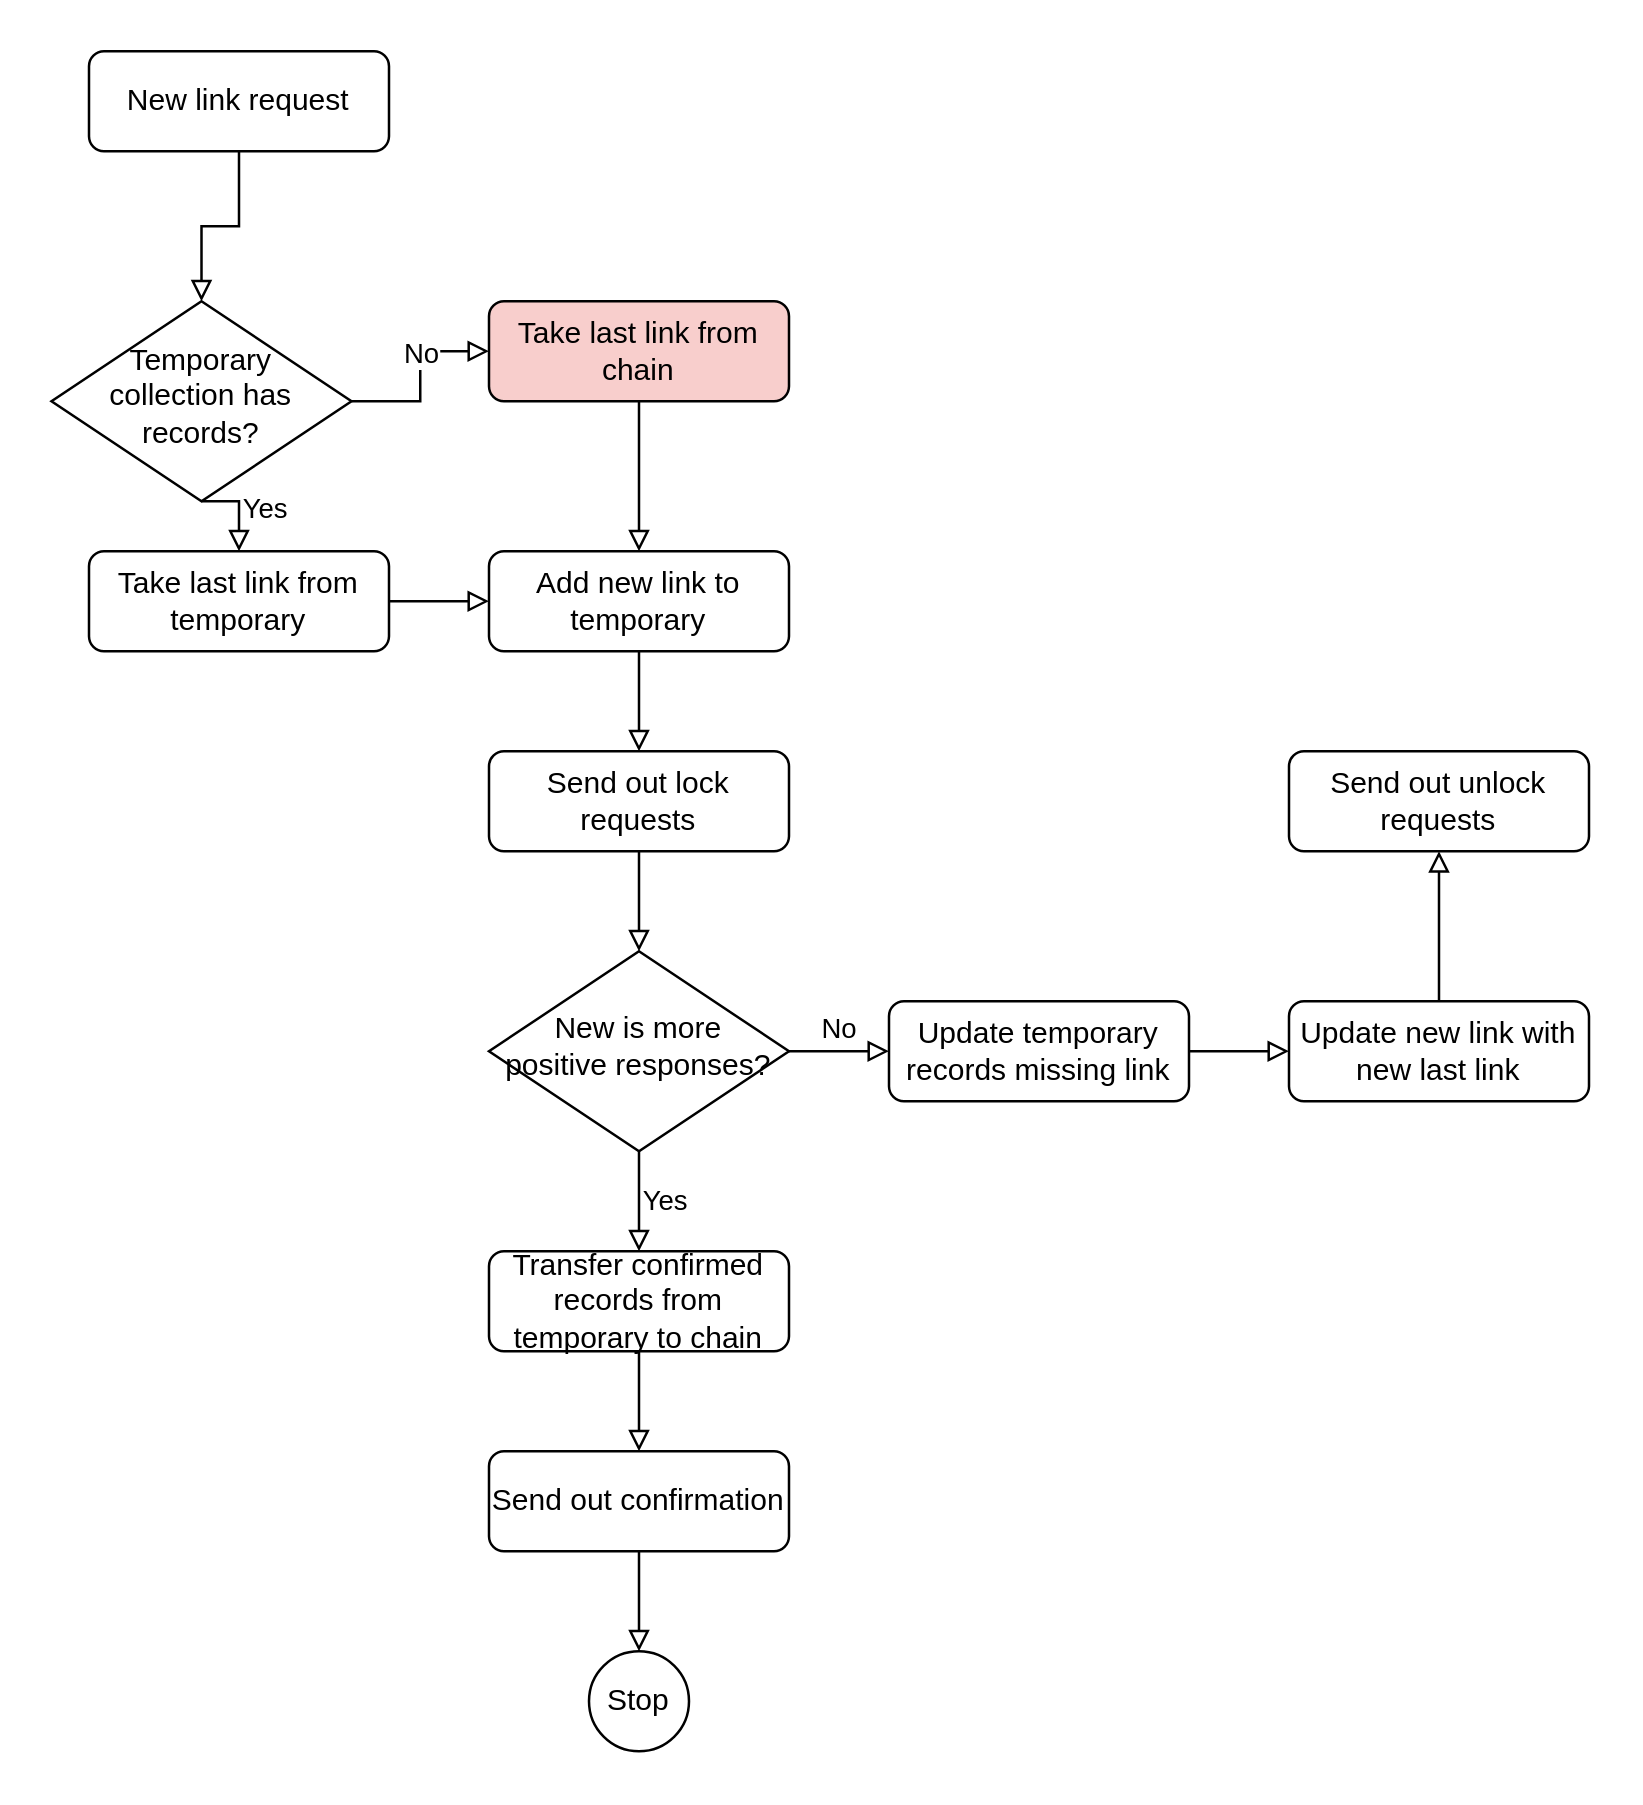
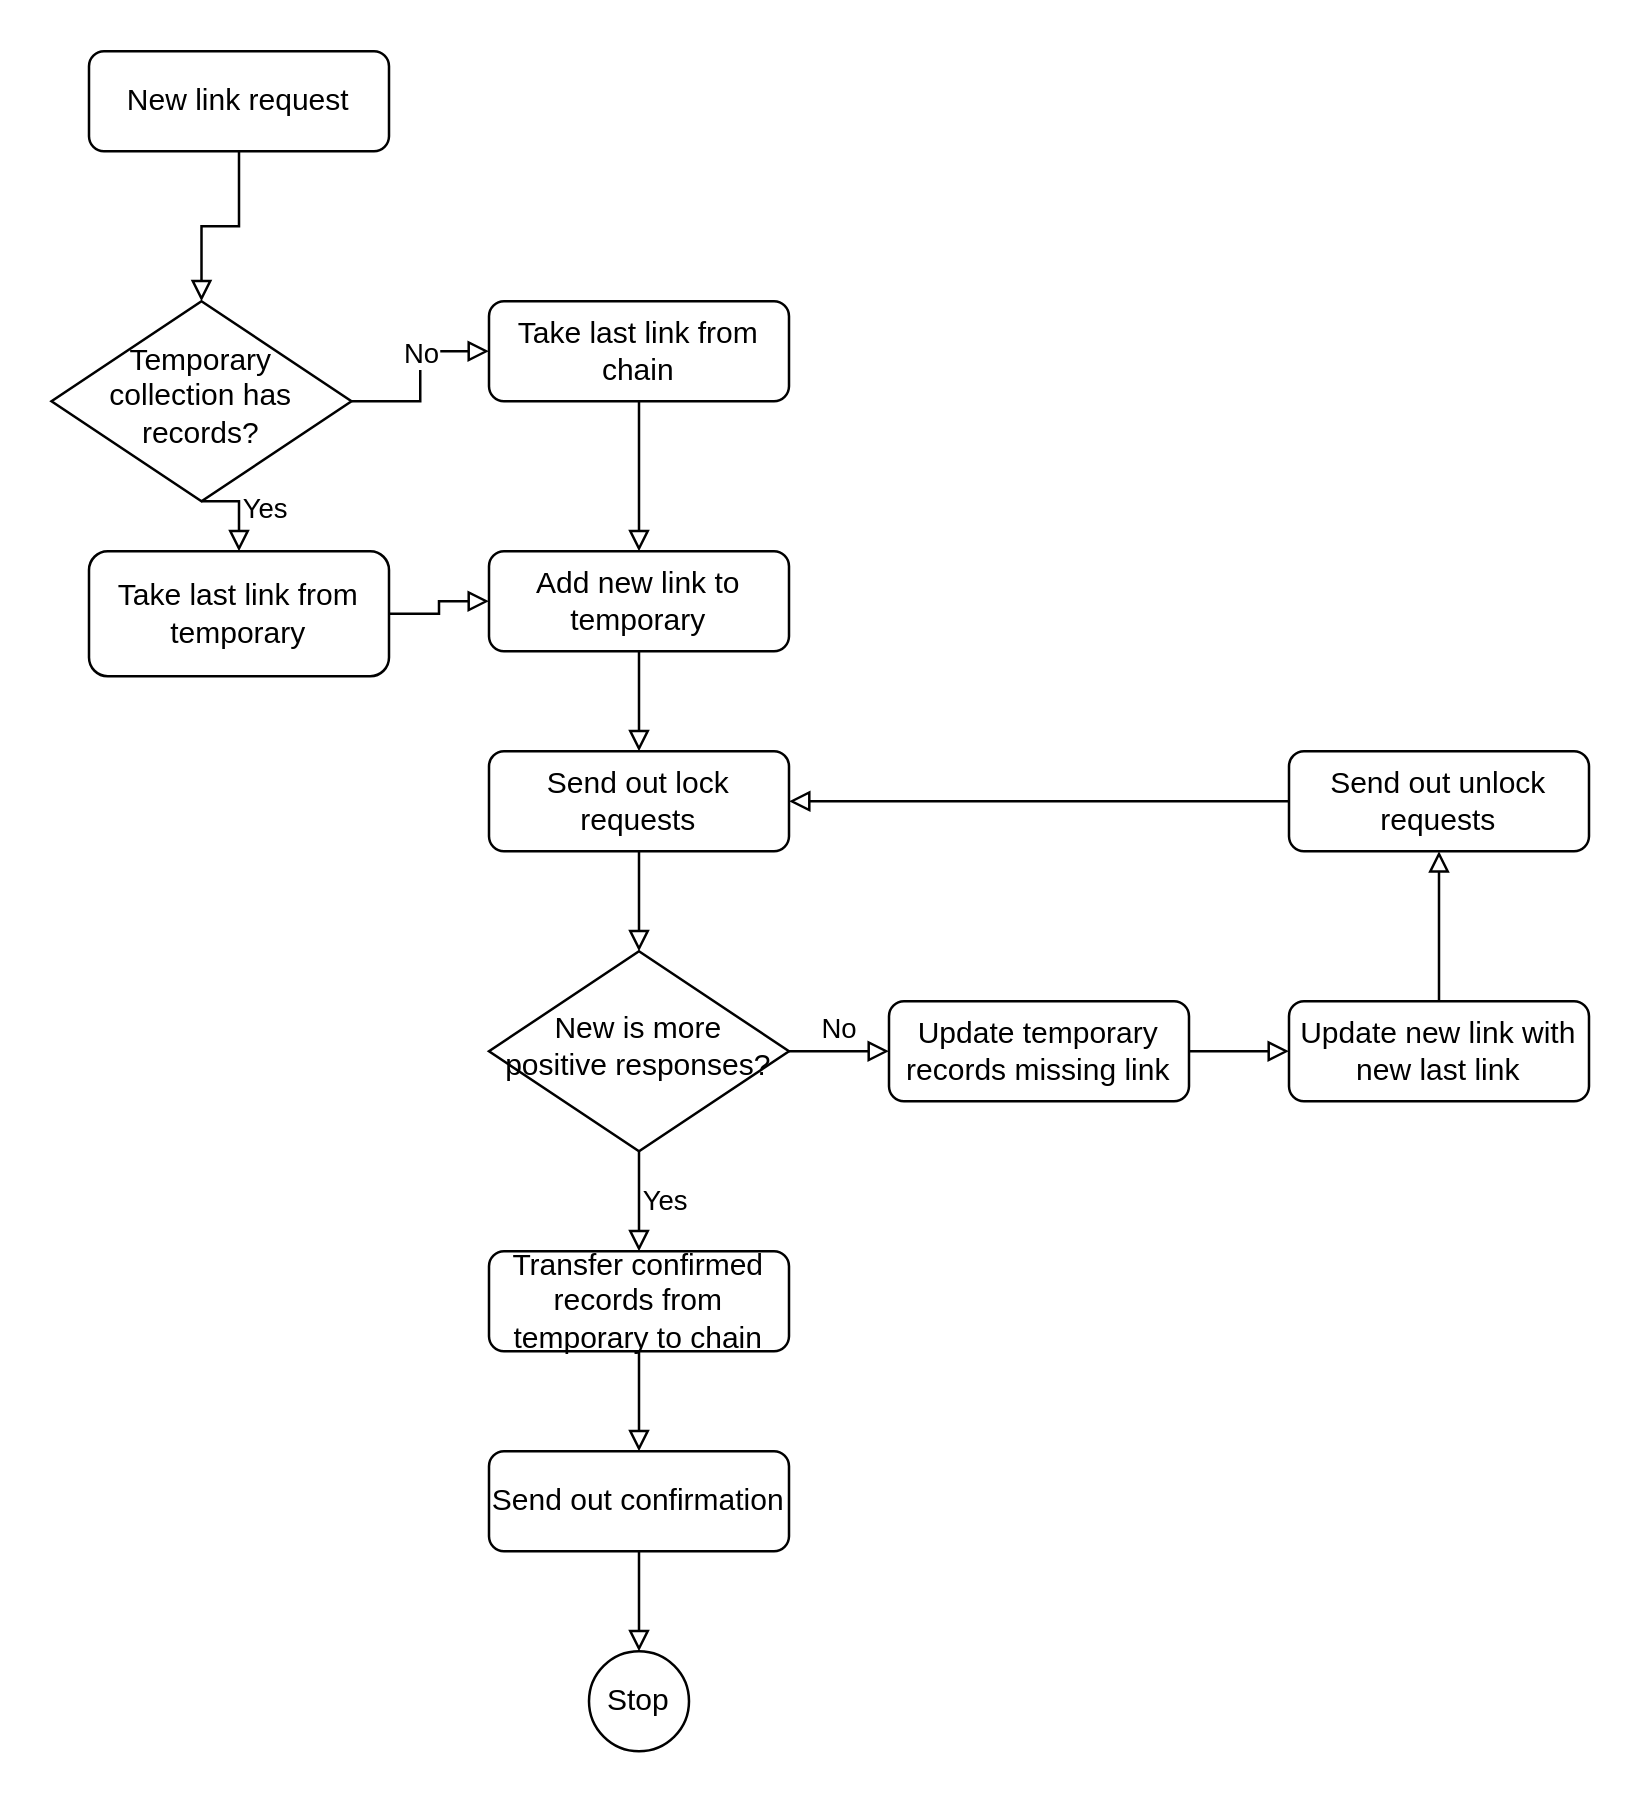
node "Take last link from chain": fillcolor #f8cecc -> #ffffff
node "Take last link from temporary": size 300x100 -> 300x125
edge "Send out unlock requests" -> "Send out lock requests": added
